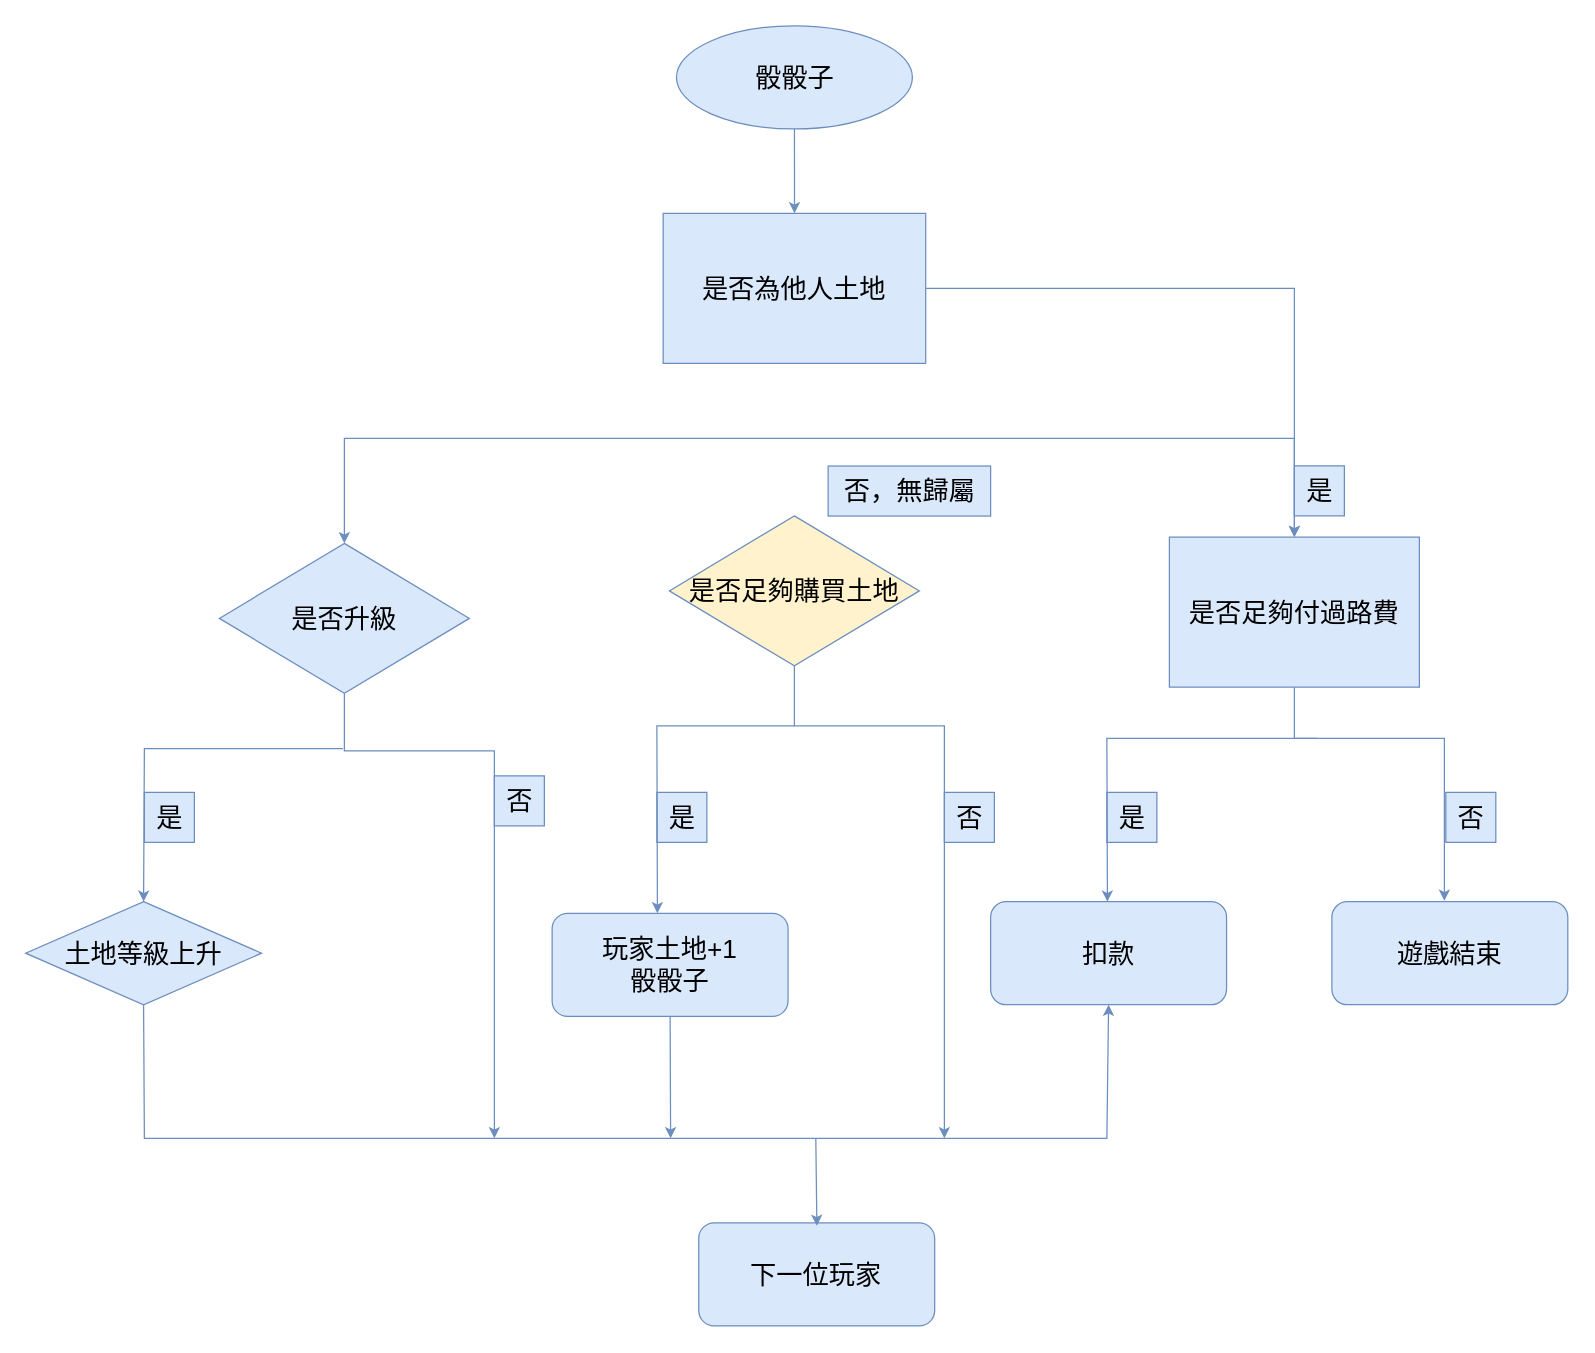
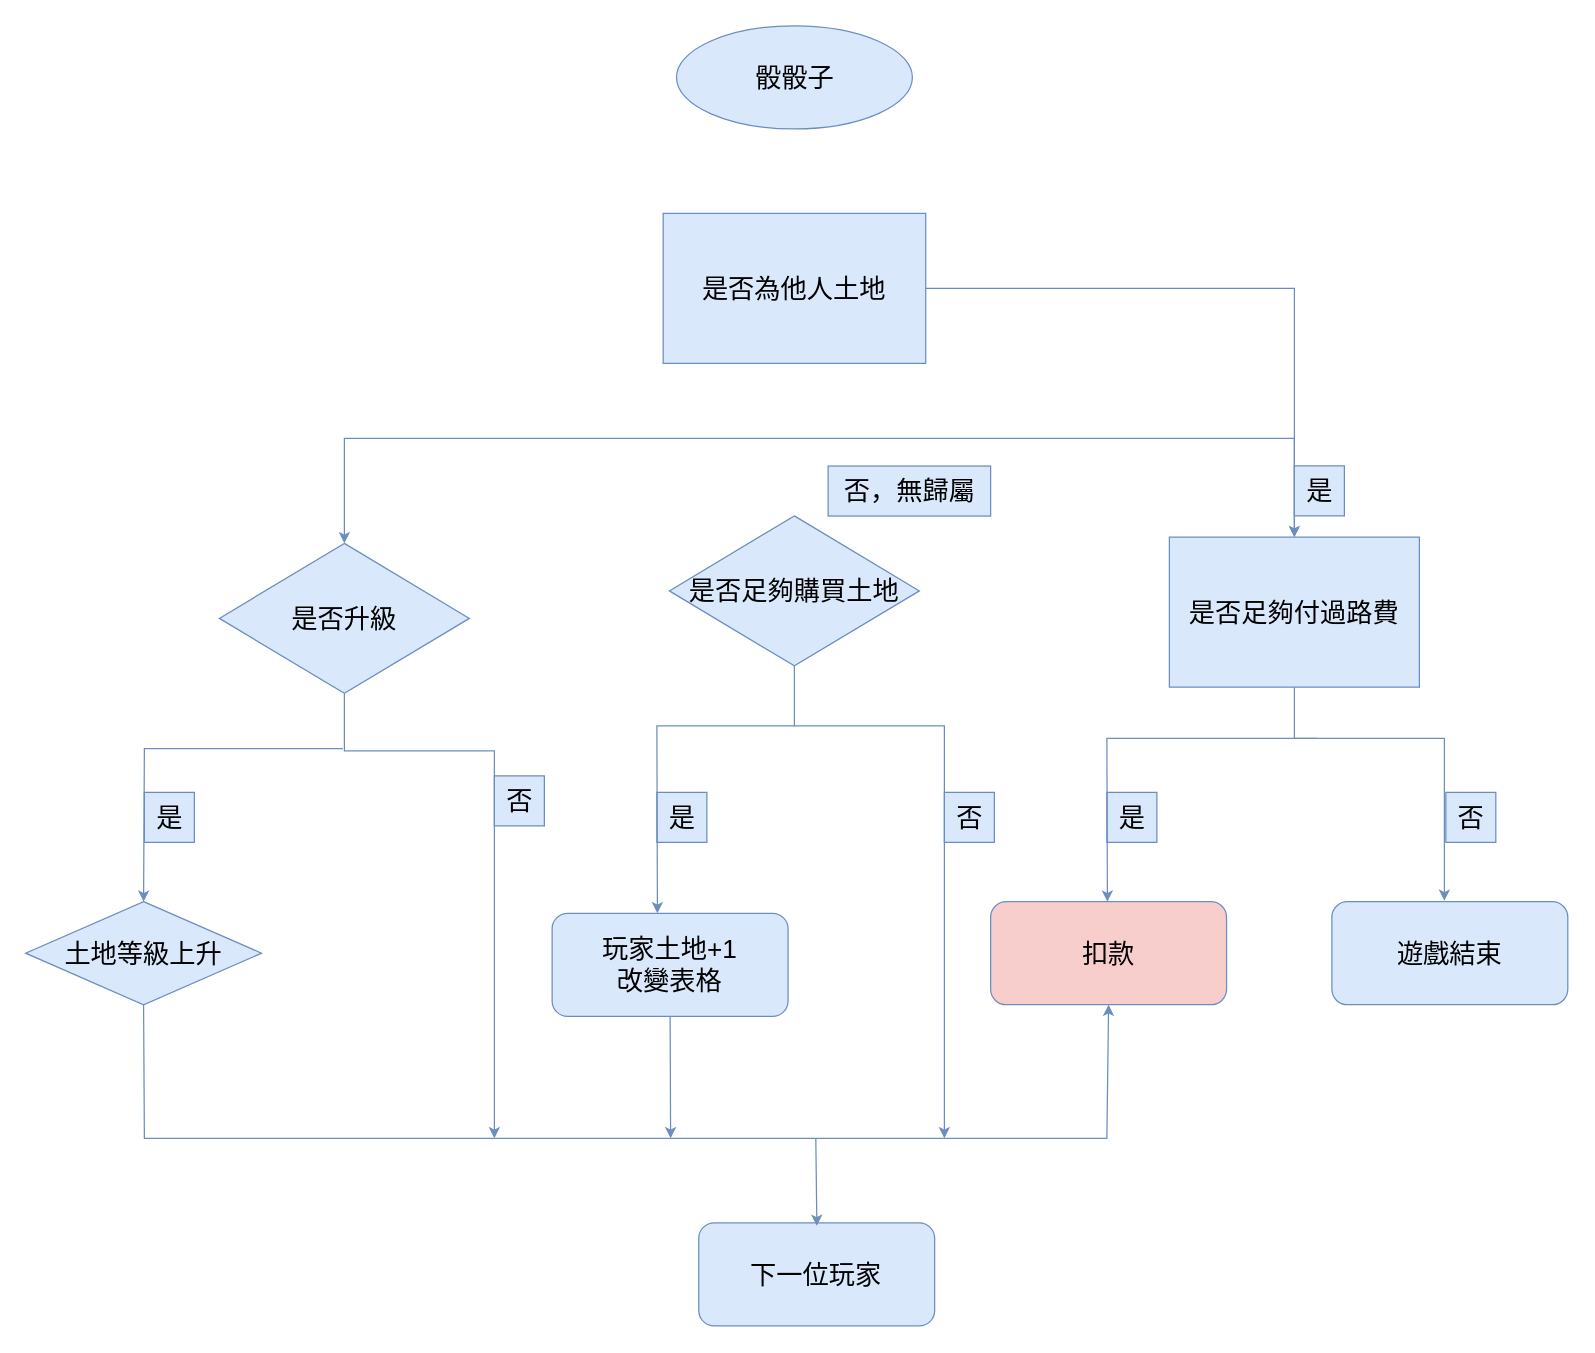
edge "骰骰子" -> "是否為他人土地": removed
edge "是否足夠付過路費" -- "是否升級": arrowhead classic -> open
node "是否足夠購買土地": fillcolor #fff2cc -> #dae8fc
node "扣款": fillcolor #dae8fc -> #f8cecc
node "玩家土地+1 骰骰子": label "玩家土地+1 骰骰子" -> "玩家土地+1 改變表格"
